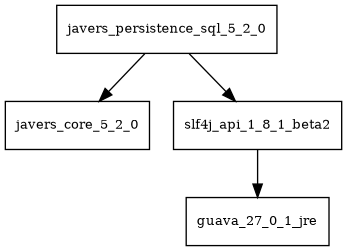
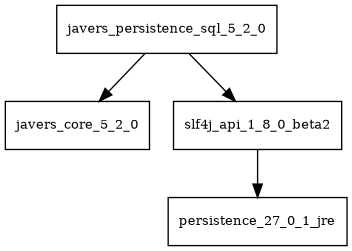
node "slf4j_api_1_8_1_beta2": label "slf4j_api_1_8_1_beta2" -> "slf4j_api_1_8_0_beta2"
node "guava_27_0_1_jre": label "guava_27_0_1_jre" -> "persistence_27_0_1_jre"
